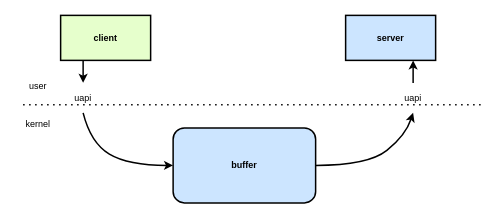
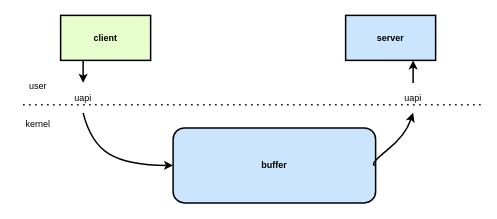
node "buffer": size 143x75 -> 203x75
